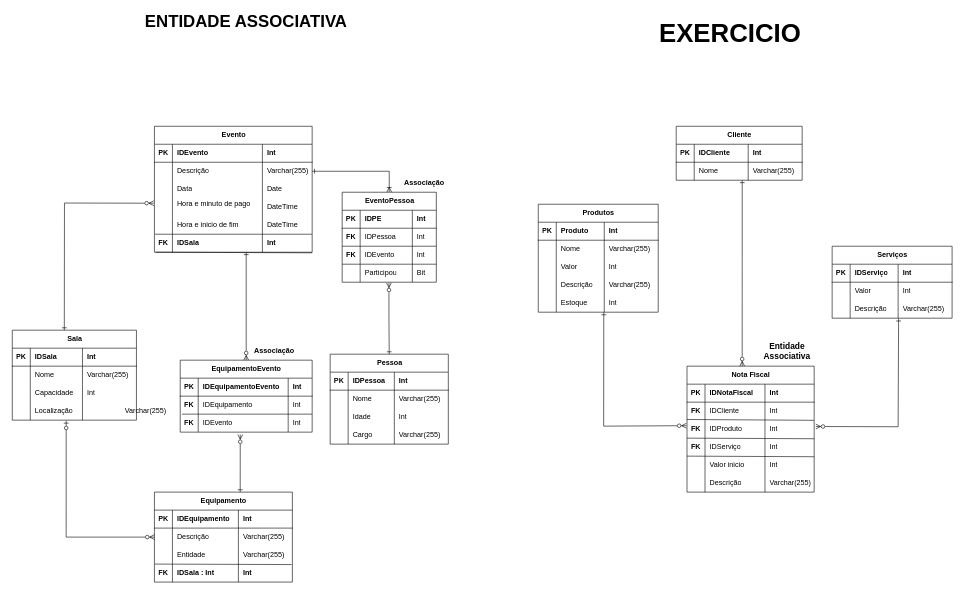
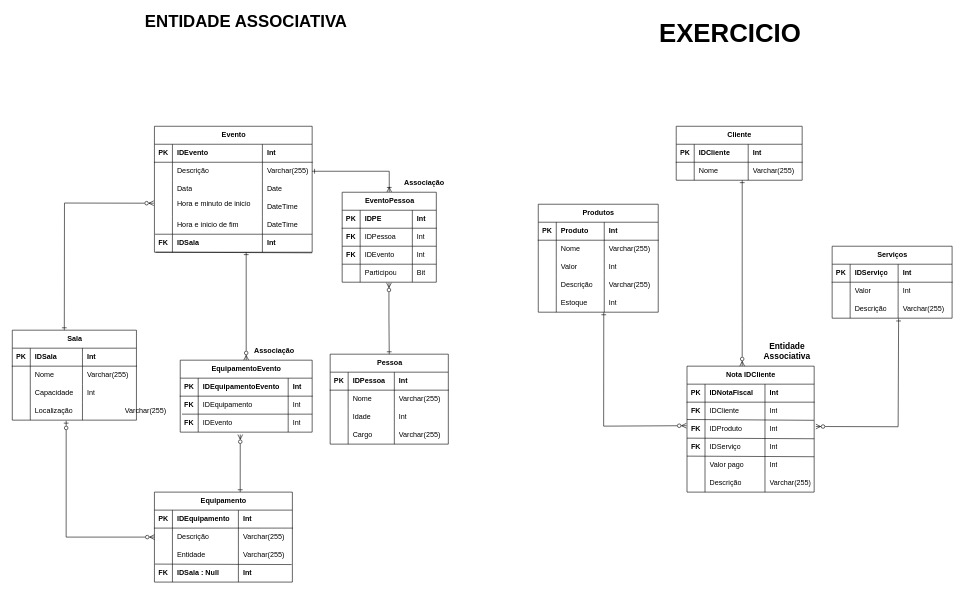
node "Hora e minuto de pago": label "Hora e minuto de pago" -> "Hora e minuto de inicio"
node "Nota Fiscal": label "Nota Fiscal" -> "Nota IDCliente"
node "Valor inicio": label "Valor inicio" -> "Valor pago"
node "IDSala : Int": label "IDSala : Int" -> "IDSala : Null"
